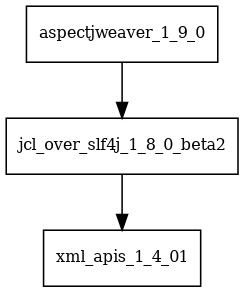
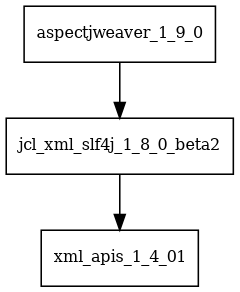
node "jcl_over_slf4j_1_8_0_beta2": label "jcl_over_slf4j_1_8_0_beta2" -> "jcl_xml_slf4j_1_8_0_beta2"
